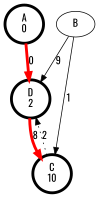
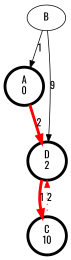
edge "A 0" -> "D 2": label "0" -> "2"
edge "B" -> "C 10": now "B" -> "A 0"
edge "D 2" -> "C 10": label "8" -> "1"
edge "C 10" -> "D 2": color black -> red
